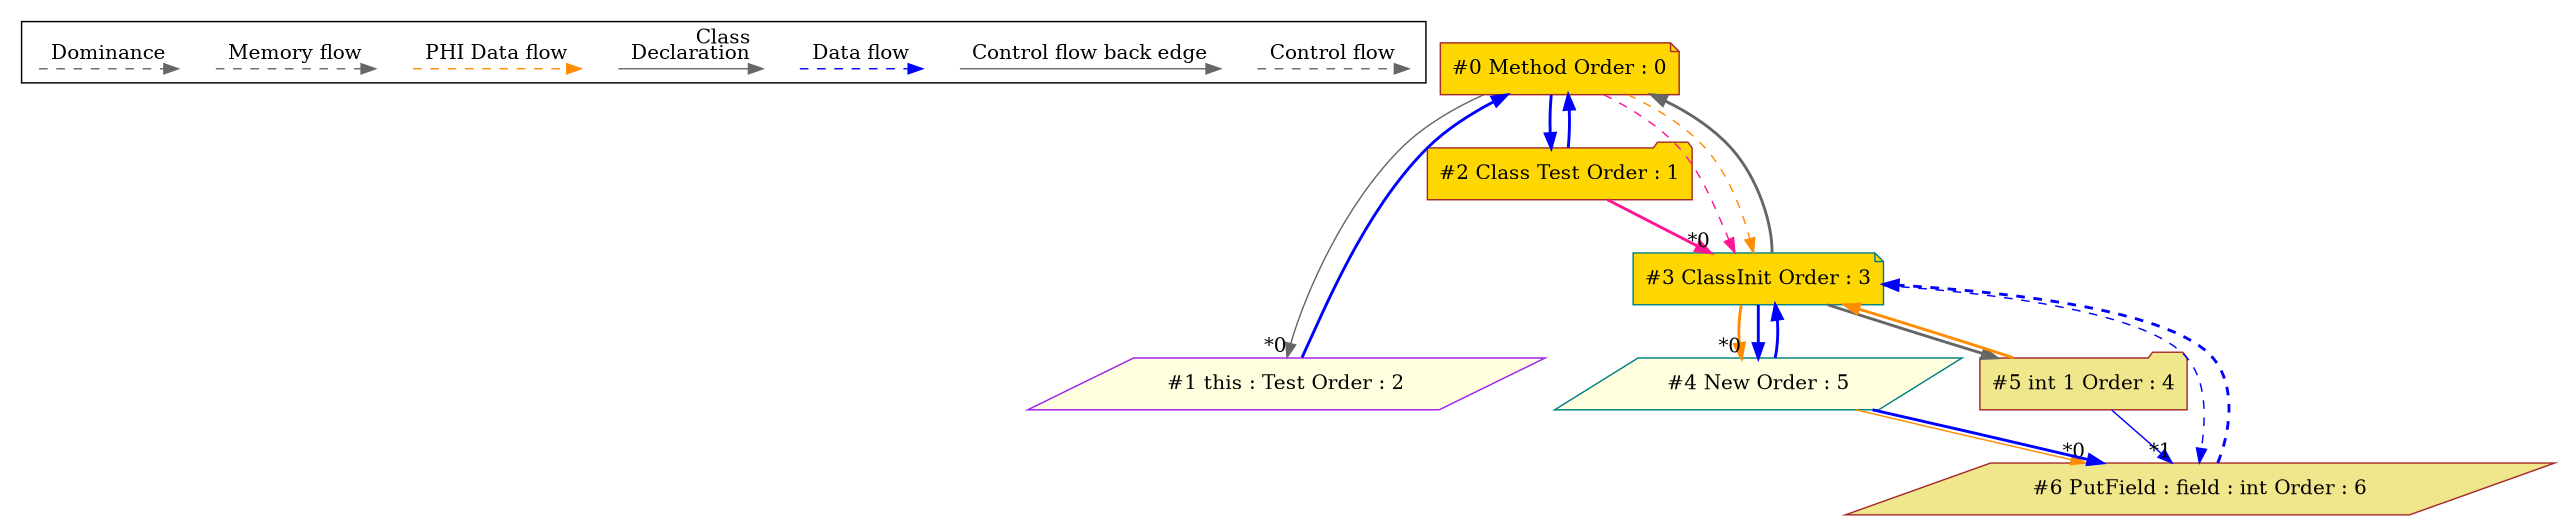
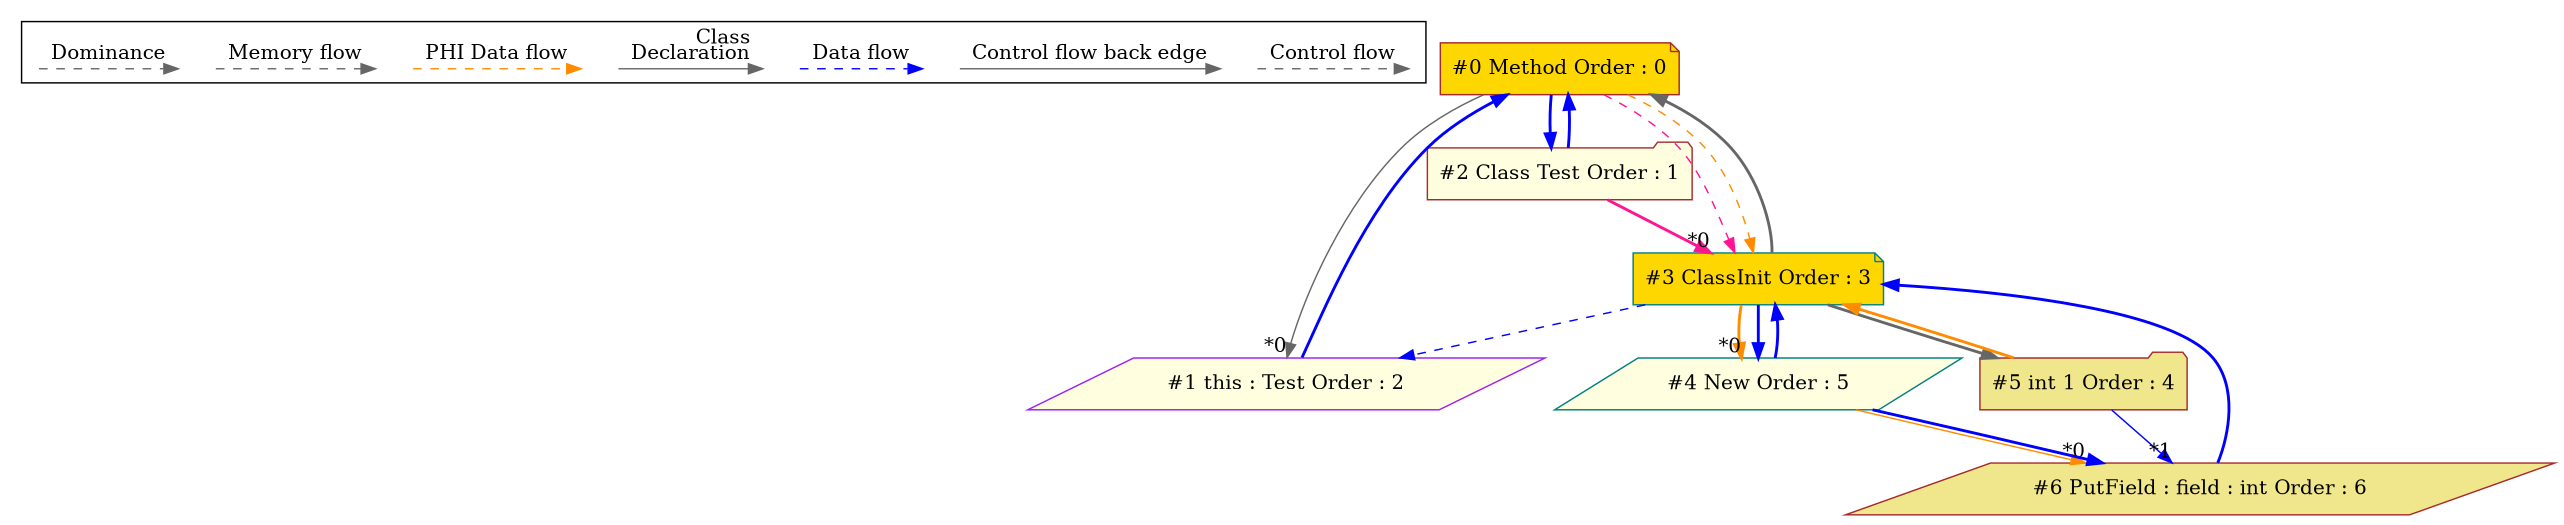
node "#2 Class Test Order : 1": fillcolor gold -> lightyellow
edge "#6 PutField : field : int Order : 6" -> "#3 ClassInit Order : 3": style dashed -> solid
edge "#3 ClassInit Order : 3" -> "#6 PutField : field : int Order : 6": now "#3 ClassInit Order : 3" -> "#1 this : Test Order : 2"
